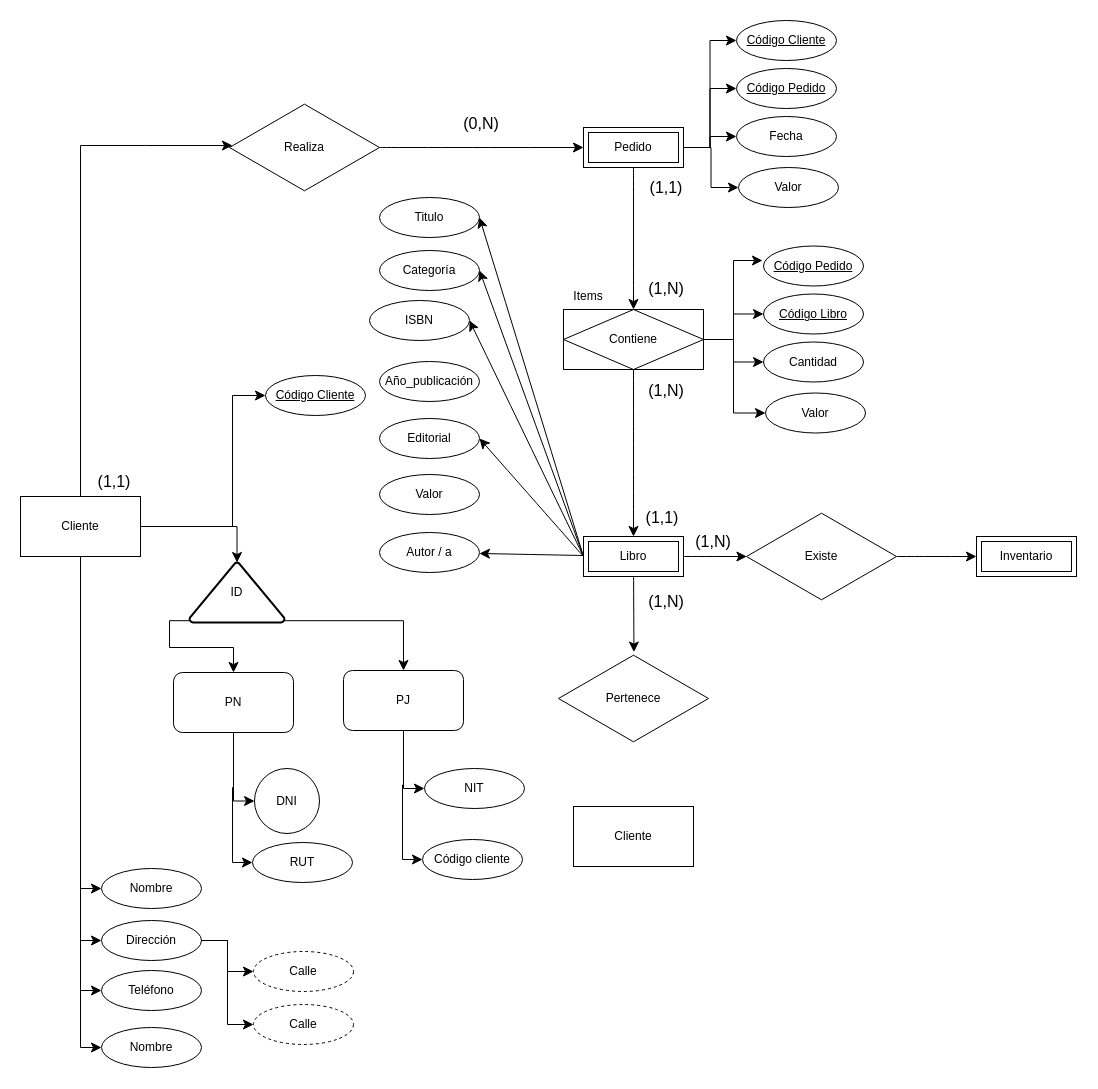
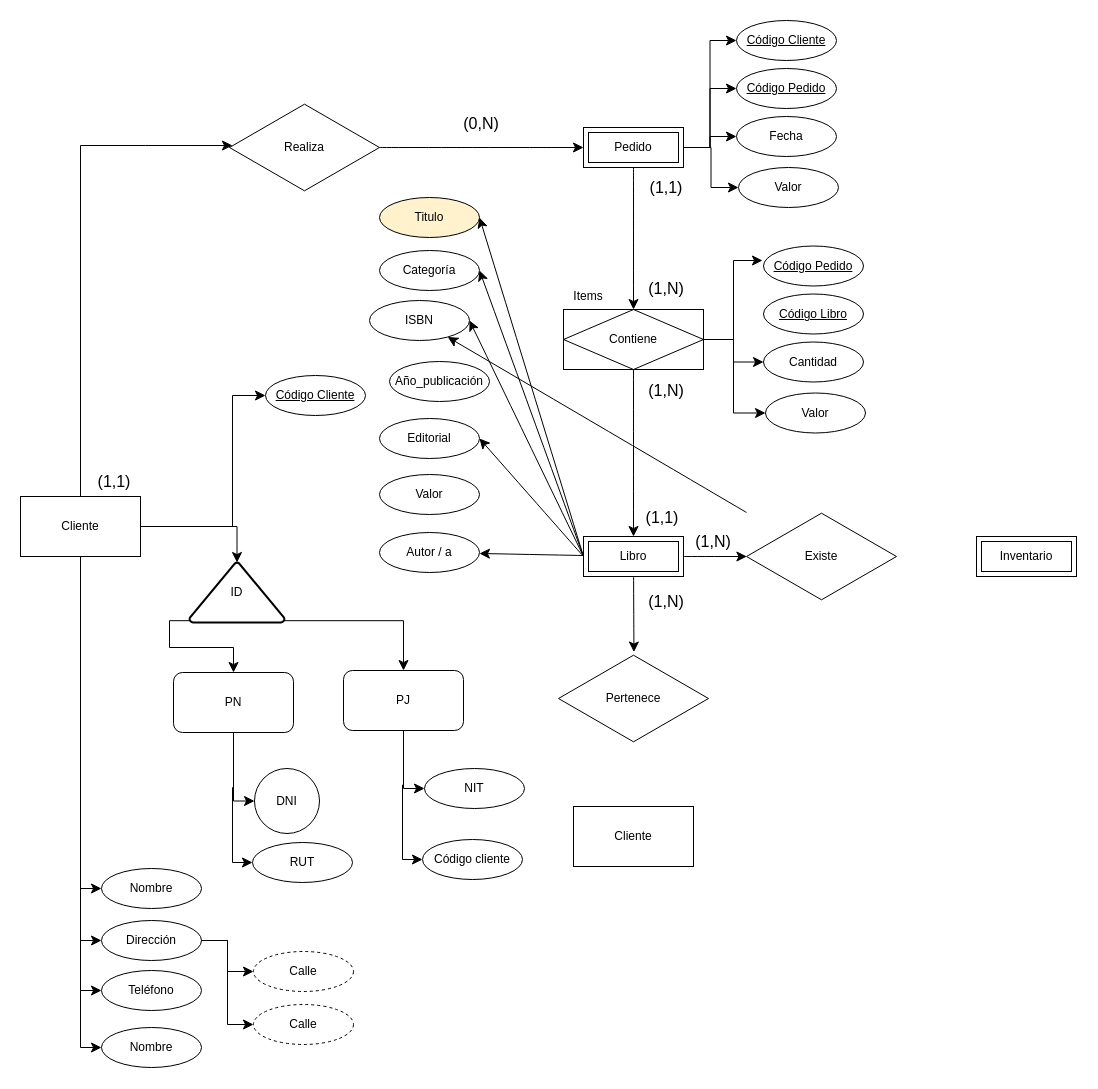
node "Titulo": fillcolor #ffffff -> #fff2cc
edge "Contiene" -> "Código Libro": removed
node "Año_publicación": moved (430, 382) -> (440, 382)
edge "Existe" -> "Inventario": now "Existe" -> "ISBN"
